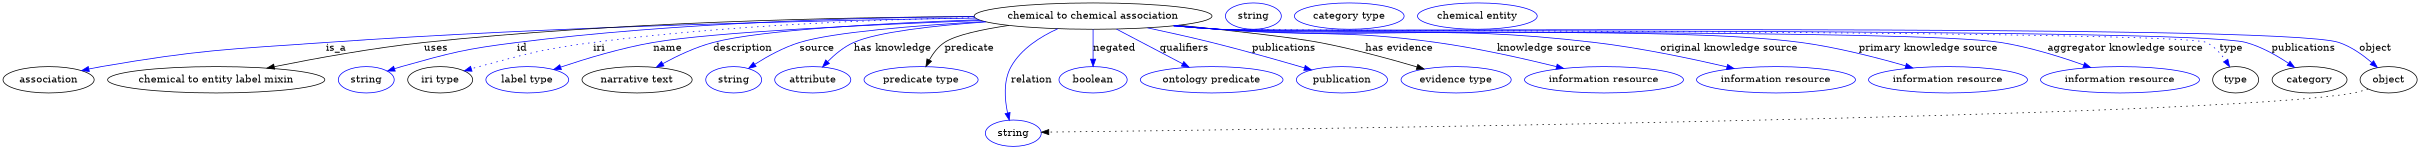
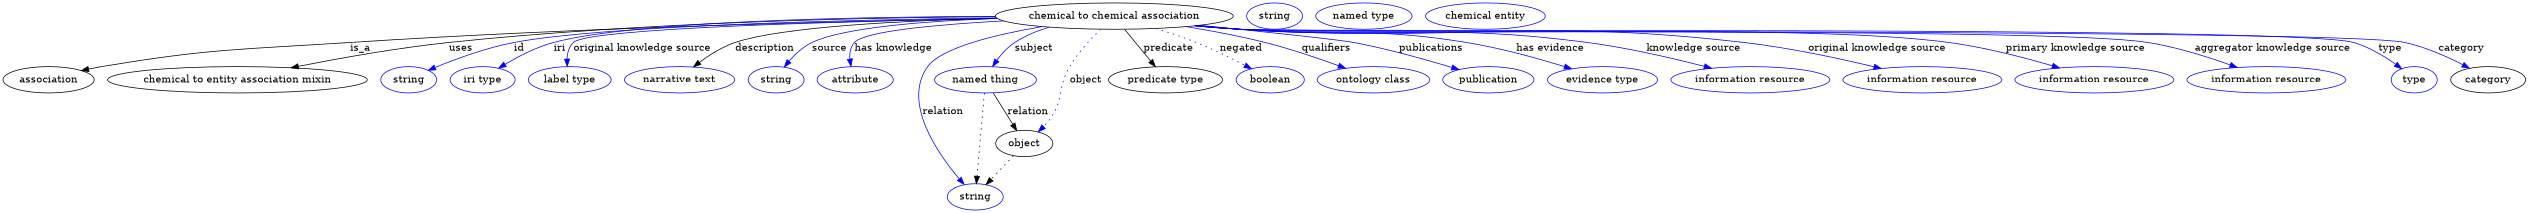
node "category type": label "category type" -> "named type"
edge "chemical to chemical association" -> "narrative text": color blue -> black
edge "chemical to chemical association" -> "iri type": style dotted -> solid
edge "chemical to chemical association" -> "object": style solid -> dotted
edge "chemical to chemical association" -> "type": style dotted -> solid
edge "chemical to chemical association" -> "association": color blue -> black
edge "chemical to chemical association" -> "evidence type": color black -> blue
edge "chemical to chemical association" -> "boolean": style solid -> dotted
edge "chemical to chemical association" -> "label type": label "name" -> "original knowledge source"
edge "chemical to chemical association" -> "category": label "publications" -> "category"
node "chemical to entity label mixin": label "chemical to entity label mixin" -> "chemical to entity association mixin"
node "iri type": color black -> blue
node "narrative text": color black -> blue
node "predicate type": color blue -> black
node "named thing": added
node "ontology predicate": label "ontology predicate" -> "ontology class"
node "type": color black -> blue
